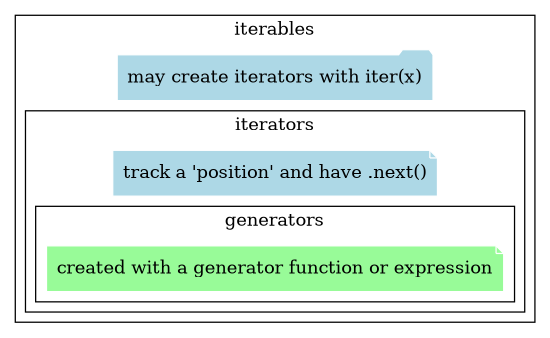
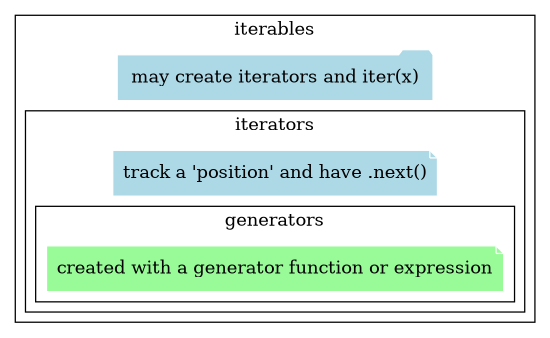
node "may create iterators with iter(x)": label "may create iterators with iter(x)" -> "may create iterators and iter(x)"
